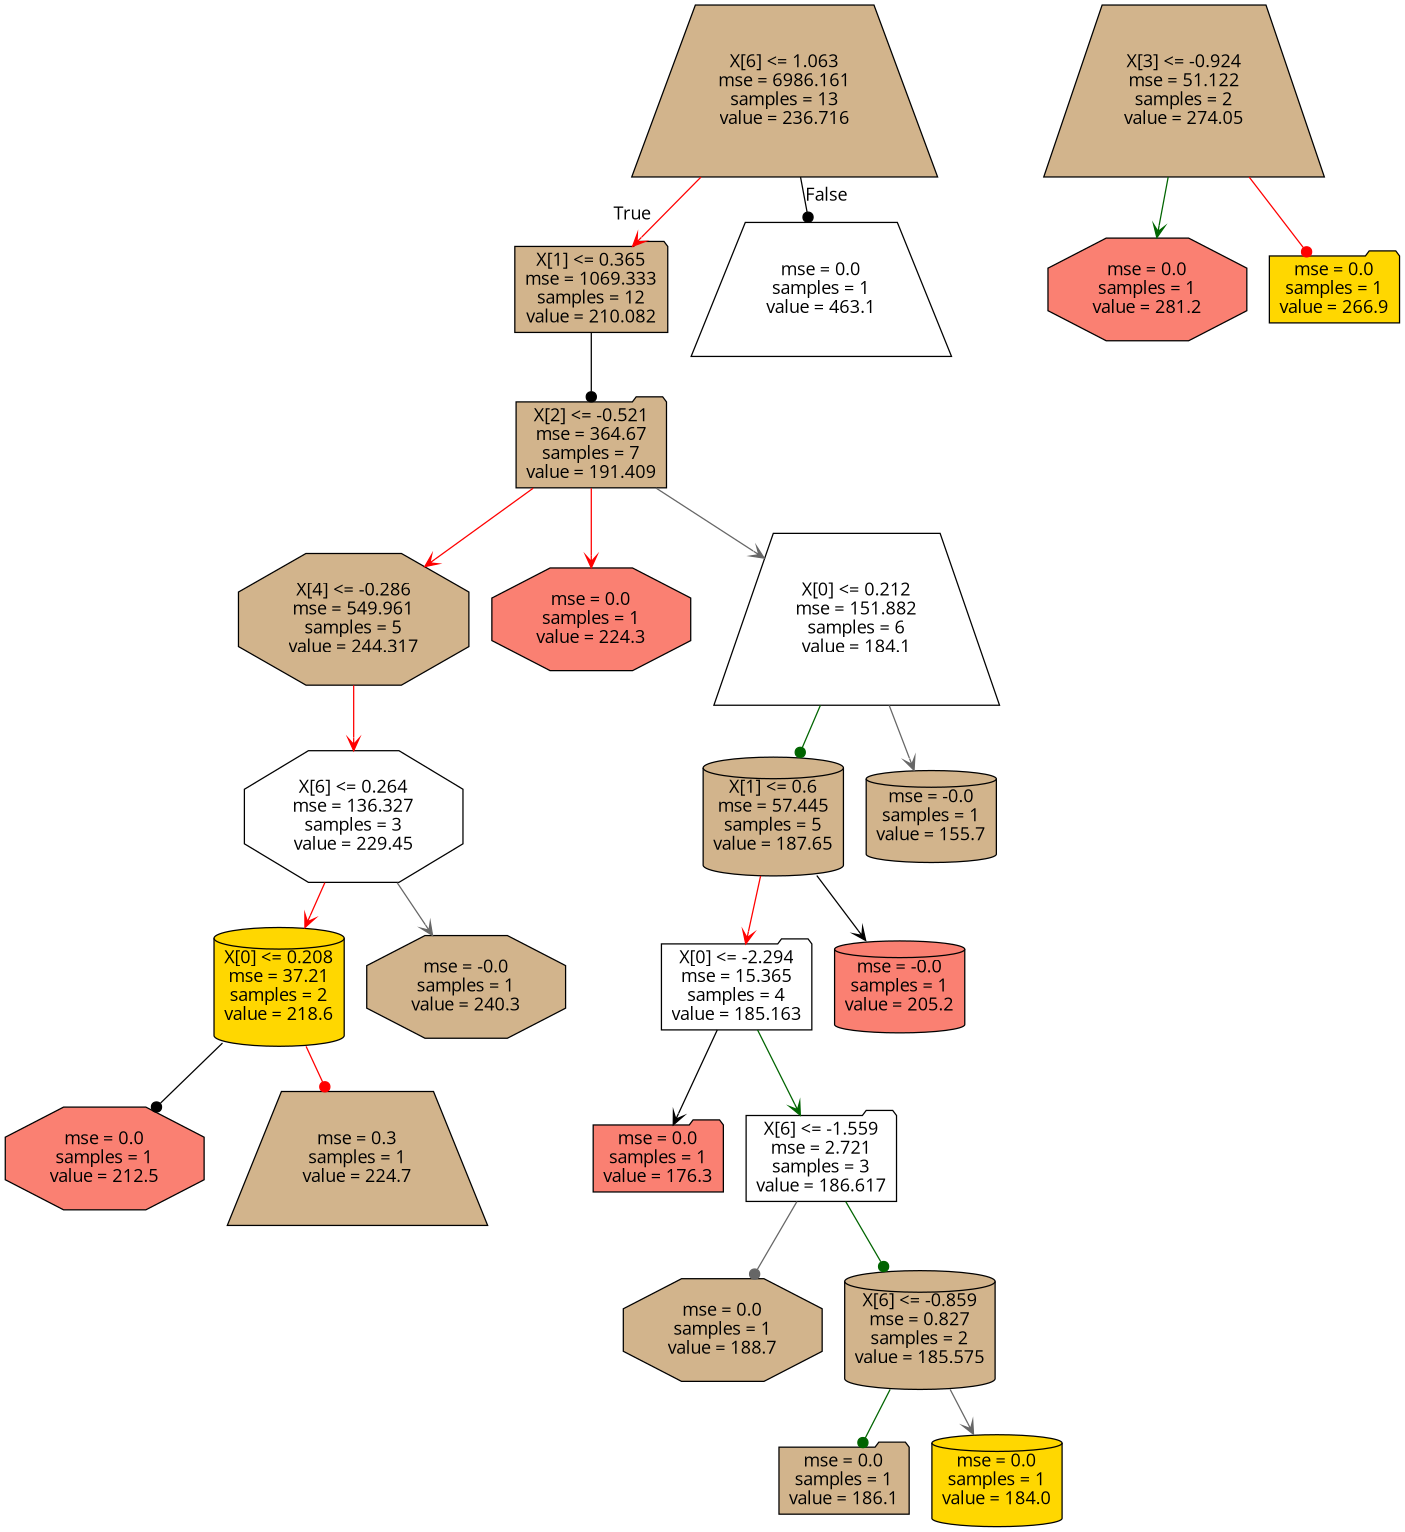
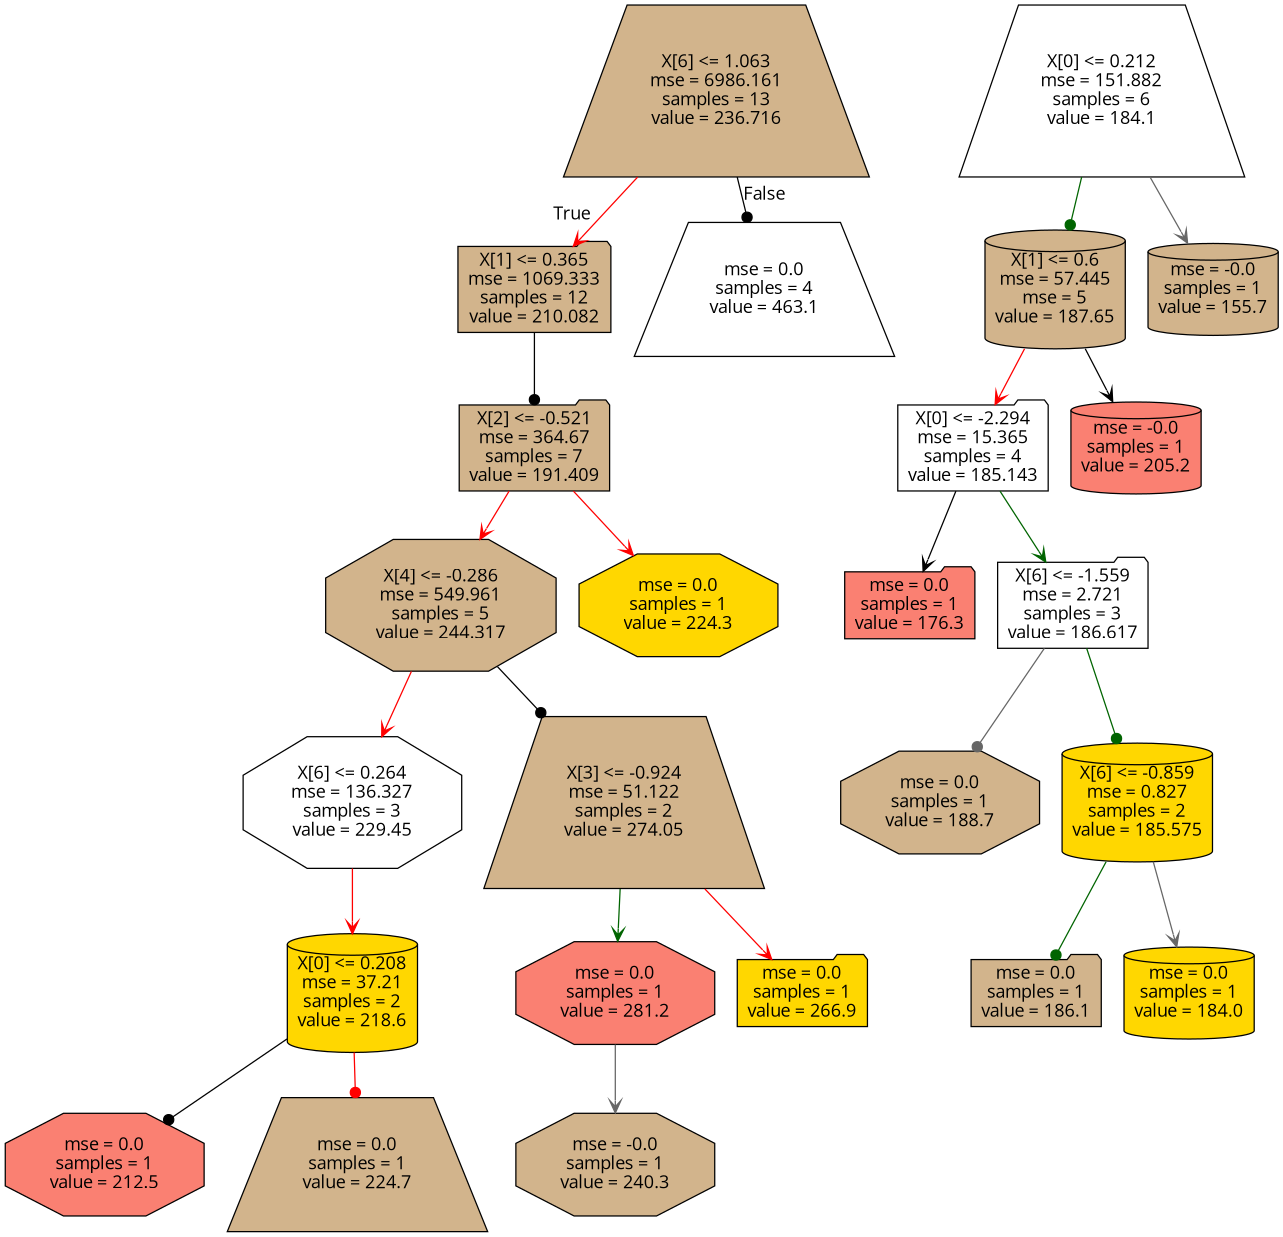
edge "X[3] <= -0.924 mse = 51.122 samples = 2 value = 274.05" -> "mse = 0.0 samples = 1 value = 266.9": arrowhead dot -> vee
node "mse = 0.0 samples = 1 value = 463.1": label "mse = 0.0 samples = 1 value = 463.1" -> "mse = 0.0 samples = 4 value = 463.1"
edge "X[2] <= -0.521 mse = 364.67 samples = 7 value = 191.409" -> "X[0] <= 0.212 mse = 151.882 samples = 6 value = 184.1": removed
node "mse = 0.0 samples = 1 value = 224.3": fillcolor salmon -> gold
edge "X[4] <= -0.286 mse = 549.961 samples = 5 value = 244.317" -> "X[3] <= -0.924 mse = 51.122 samples = 2 value = 274.05": added
node "X[1] <= 0.6 mse = 57.445 samples = 5 value = 187.65": label "X[1] <= 0.6 mse = 57.445 samples = 5 value = 187.65" -> "X[1] <= 0.6 mse = 57.445 mse = 5 value = 187.65"
edge "X[6] <= 0.264 mse = 136.327 samples = 3 value = 229.45" -> "mse = -0.0 samples = 1 value = 240.3": now "mse = 0.0 samples = 1 value = 281.2" -> "mse = -0.0 samples = 1 value = 240.3"
node "X[0] <= -2.294 mse = 15.365 samples = 4 value = 185.163": label "X[0] <= -2.294 mse = 15.365 samples = 4 value = 185.163" -> "X[0] <= -2.294 mse = 15.365 samples = 4 value = 185.143"
node "mse = 0.3 samples = 1 value = 224.7": label "mse = 0.3 samples = 1 value = 224.7" -> "mse = 0.0 samples = 1 value = 224.7"
node "X[6] <= -0.859 mse = 0.827 samples = 2 value = 185.575": fillcolor tan -> gold
